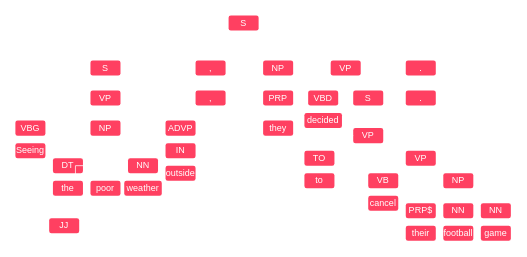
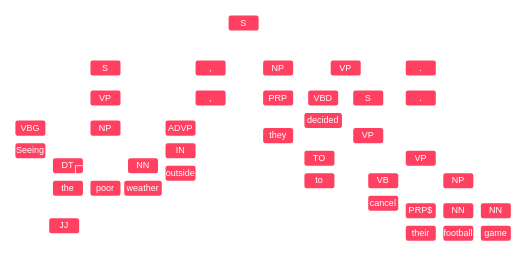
node "they": moved (278, 128) -> (278, 135)
